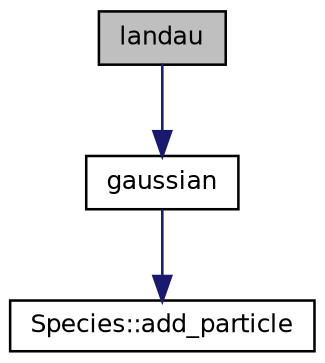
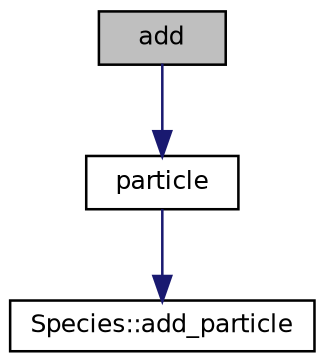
node "landau": label "landau" -> "add"
node "gaussian": label "gaussian" -> "particle"
